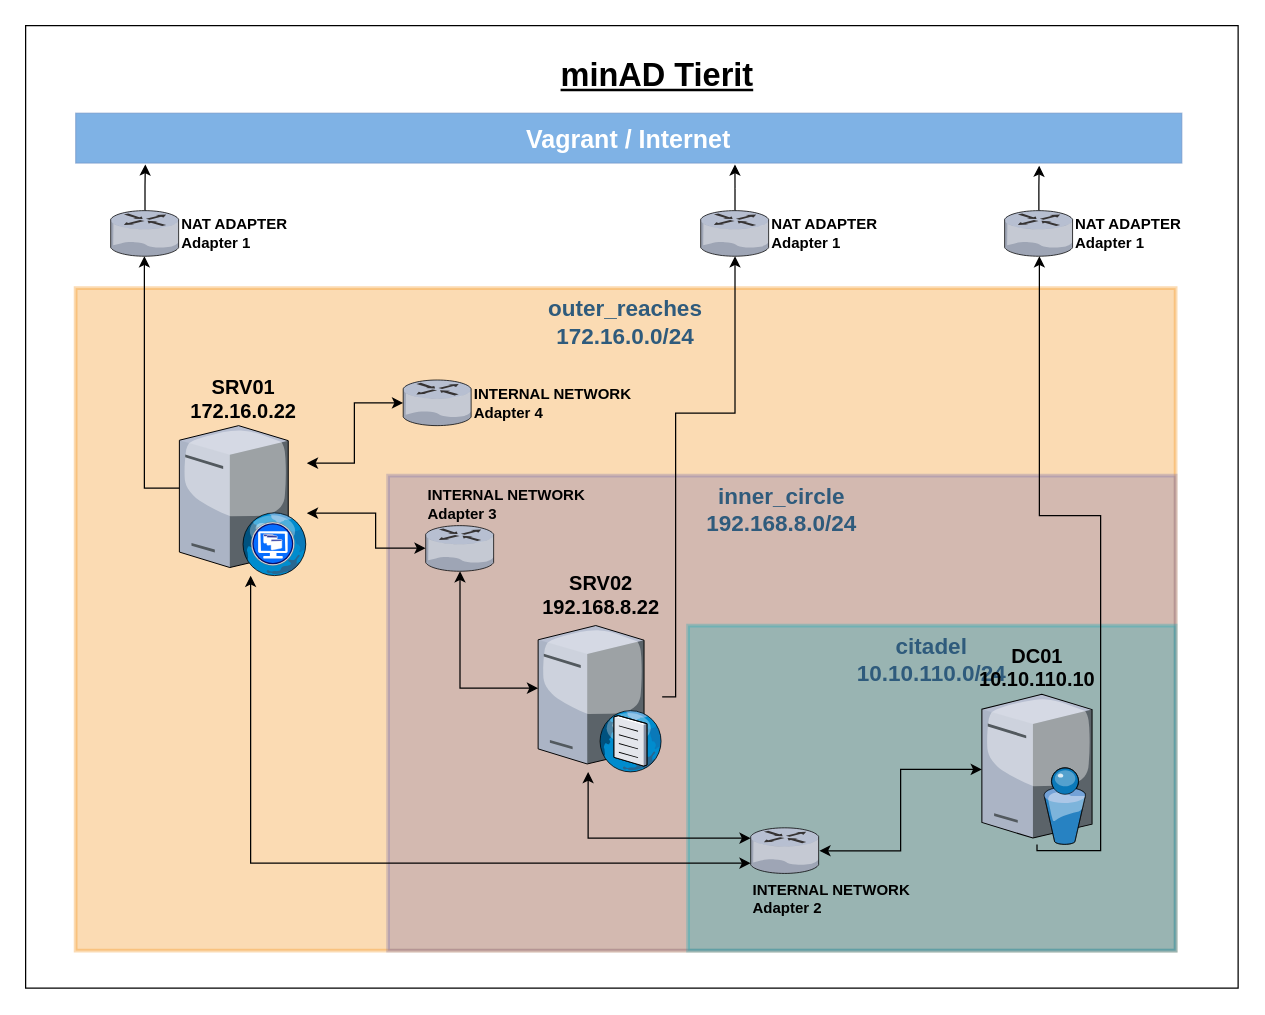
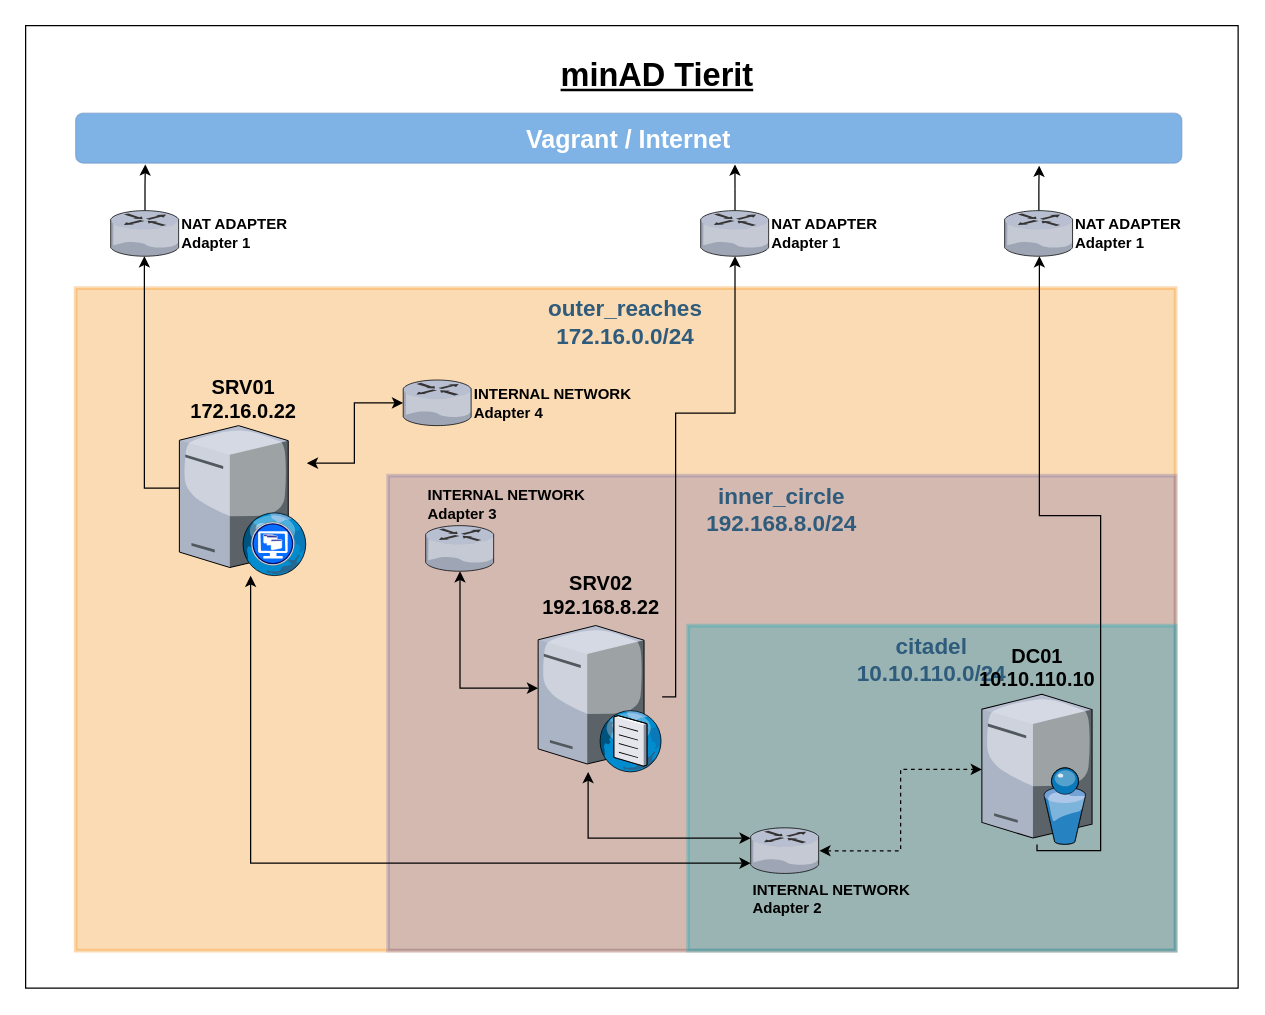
node "Vagrant / Internet": shape rectangle -> rounded rectangle
edge "SRV01 172.16.0.22" -- "INTERNAL NETWORK Adapter 3": removed
edge "DC01 10.10.110.10" -- "INTERNAL NETWORK Adapter 2": style solid -> dashed
